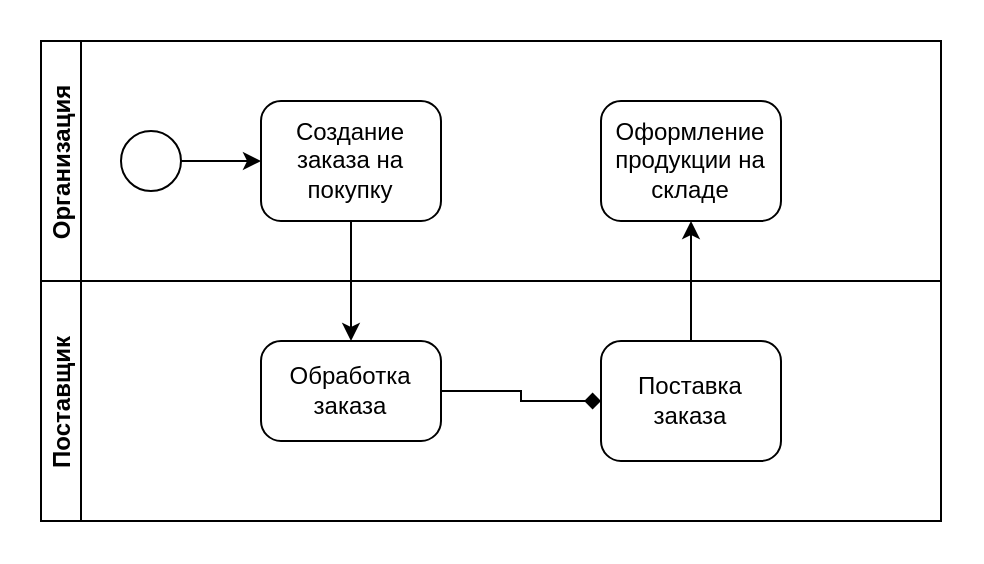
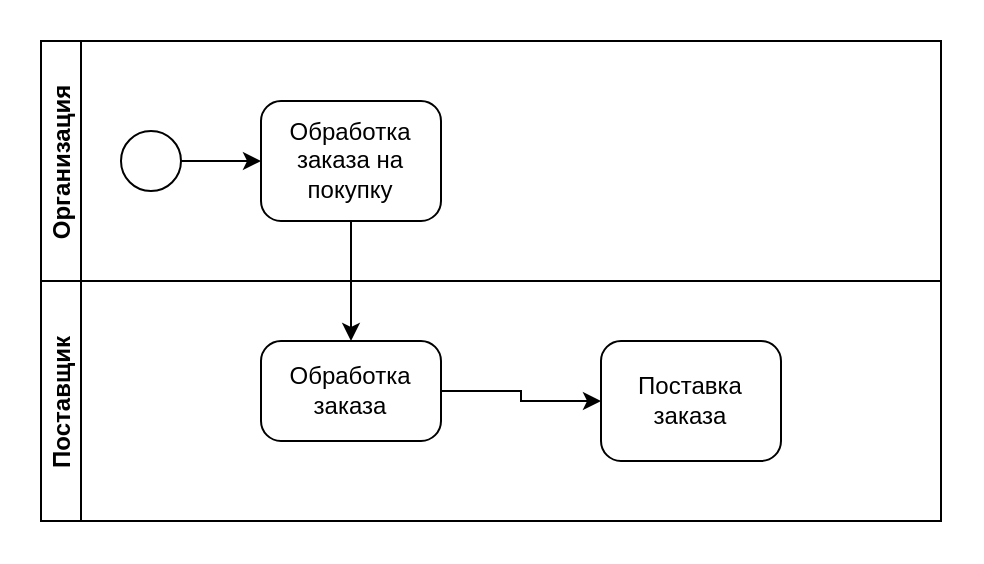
node "Создание заказа на покупку": label "Создание заказа на покупку" -> "Обработка заказа на покупку"
node "Оформление продукции на складе": removed
edge "Поставка заказа" -> "Оформление продукции на складе": removed
edge "Обработка заказа" -> "Поставка заказа": arrowhead diamond -> classic
